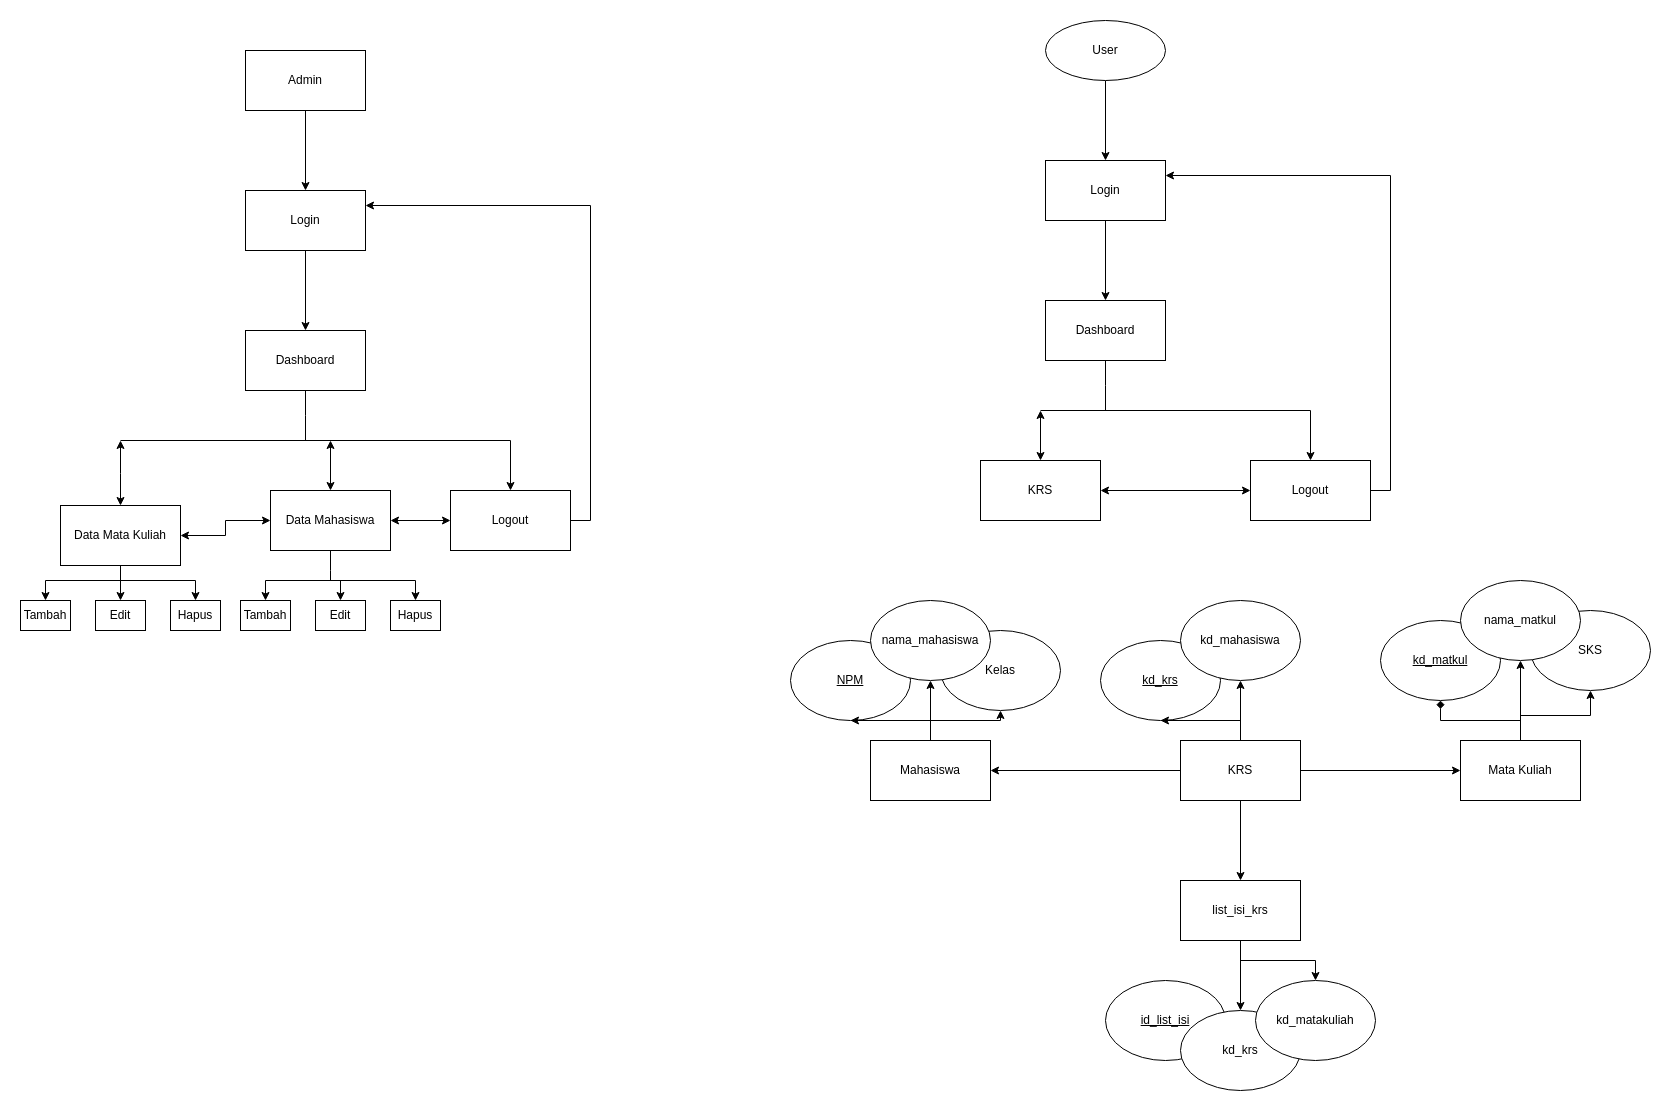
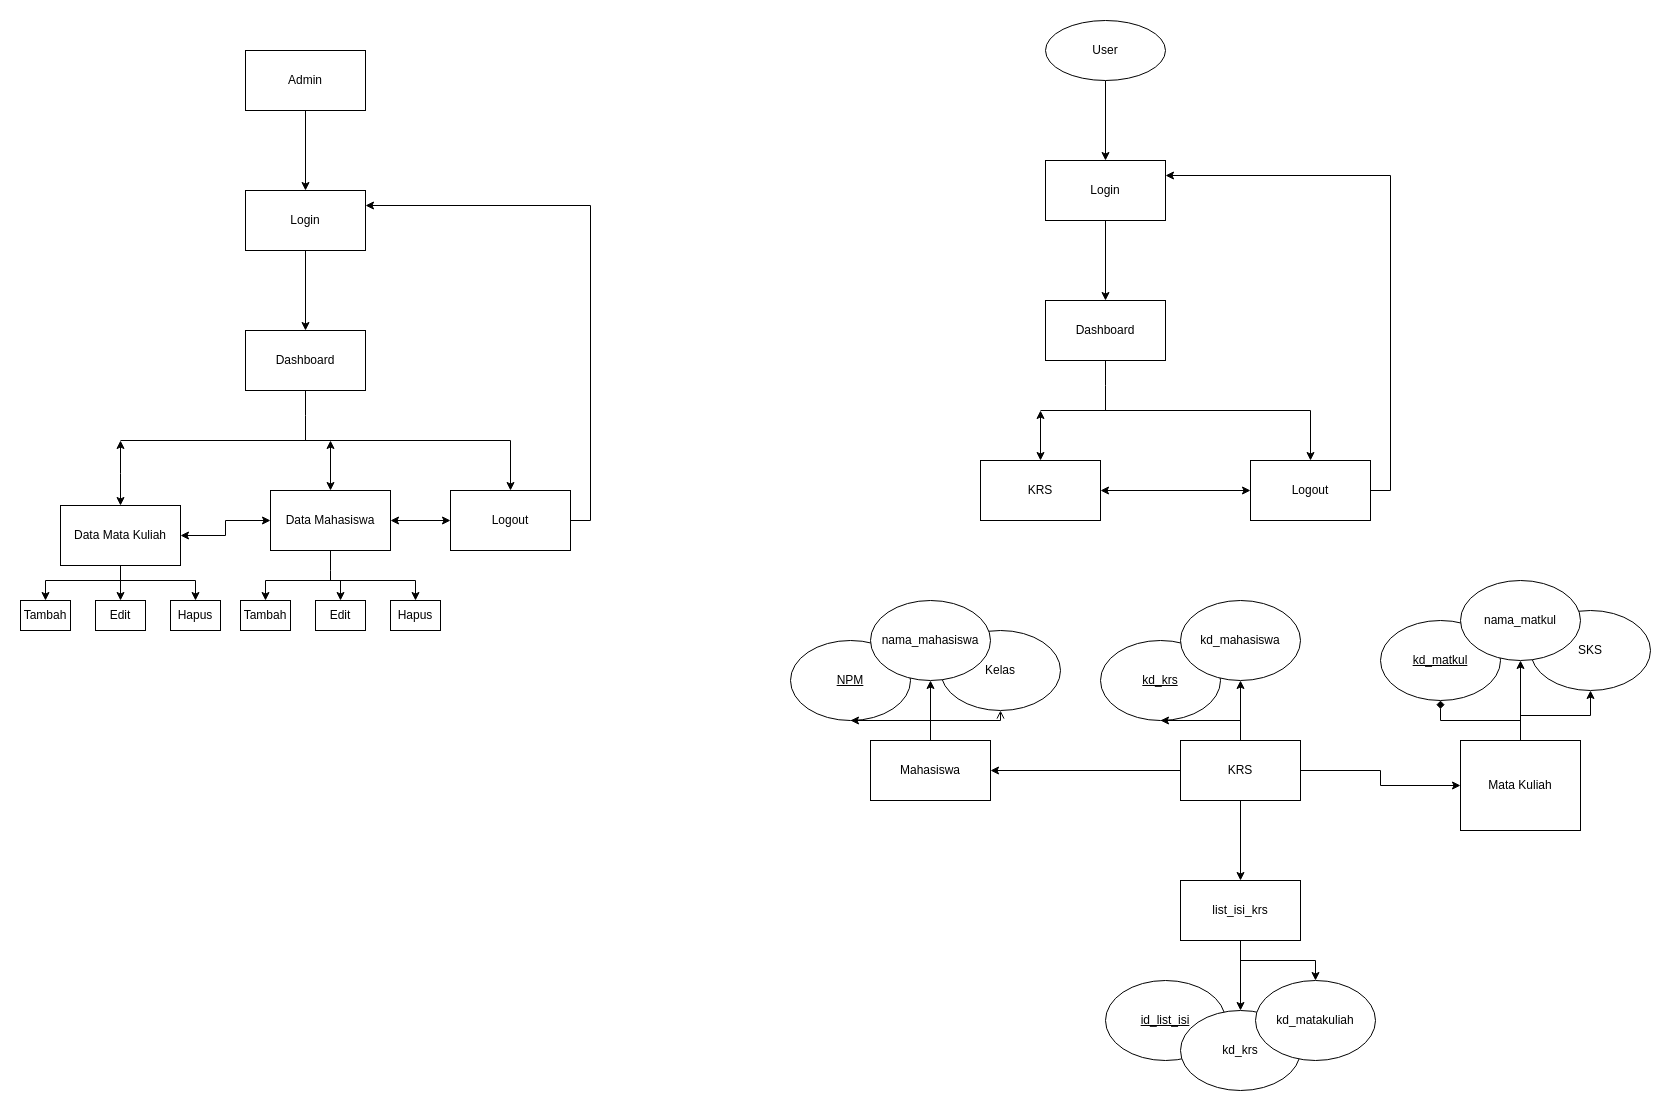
edge "Mahasiswa" -> "Kelas": arrowhead classic -> open
node "Mata Kuliah": size 120x60 -> 120x90
